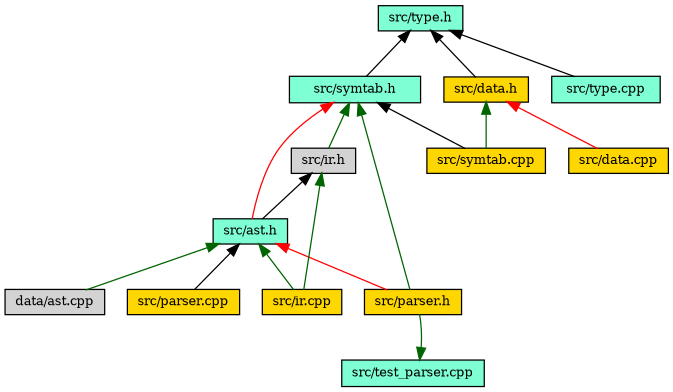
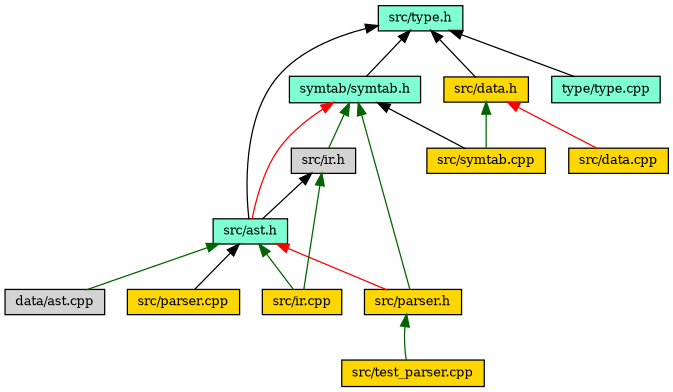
node "src/symtab.h": label "src/symtab.h" -> "symtab/symtab.h"
node "src/type.cpp": label "src/type.cpp" -> "type/type.cpp"
edge "src/ast.h" -> "src/type.h": added
edge "src/parser.h" -> "src/test_parser.cpp": reversed
node "src/test_parser.cpp": fillcolor aquamarine -> gold
